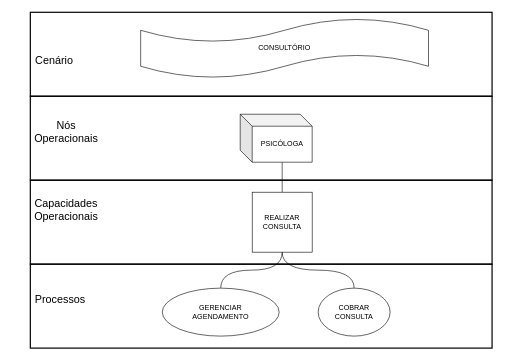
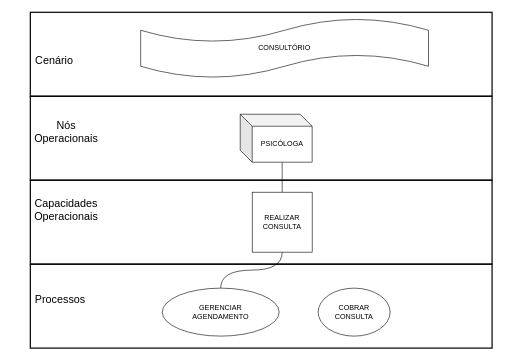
edge "REALIZAR CONSULTA" -- "COBRAR CONSULTA": removed
